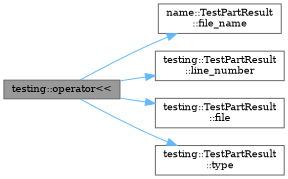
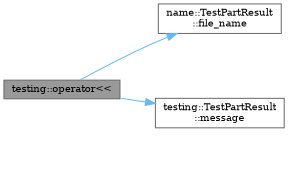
node "testing::TestPartResult ::line_number": removed
node "testing::TestPartResult ::file": label "testing::TestPartResult ::file" -> "testing::TestPartResult ::message"
node "testing::TestPartResult ::type": removed
